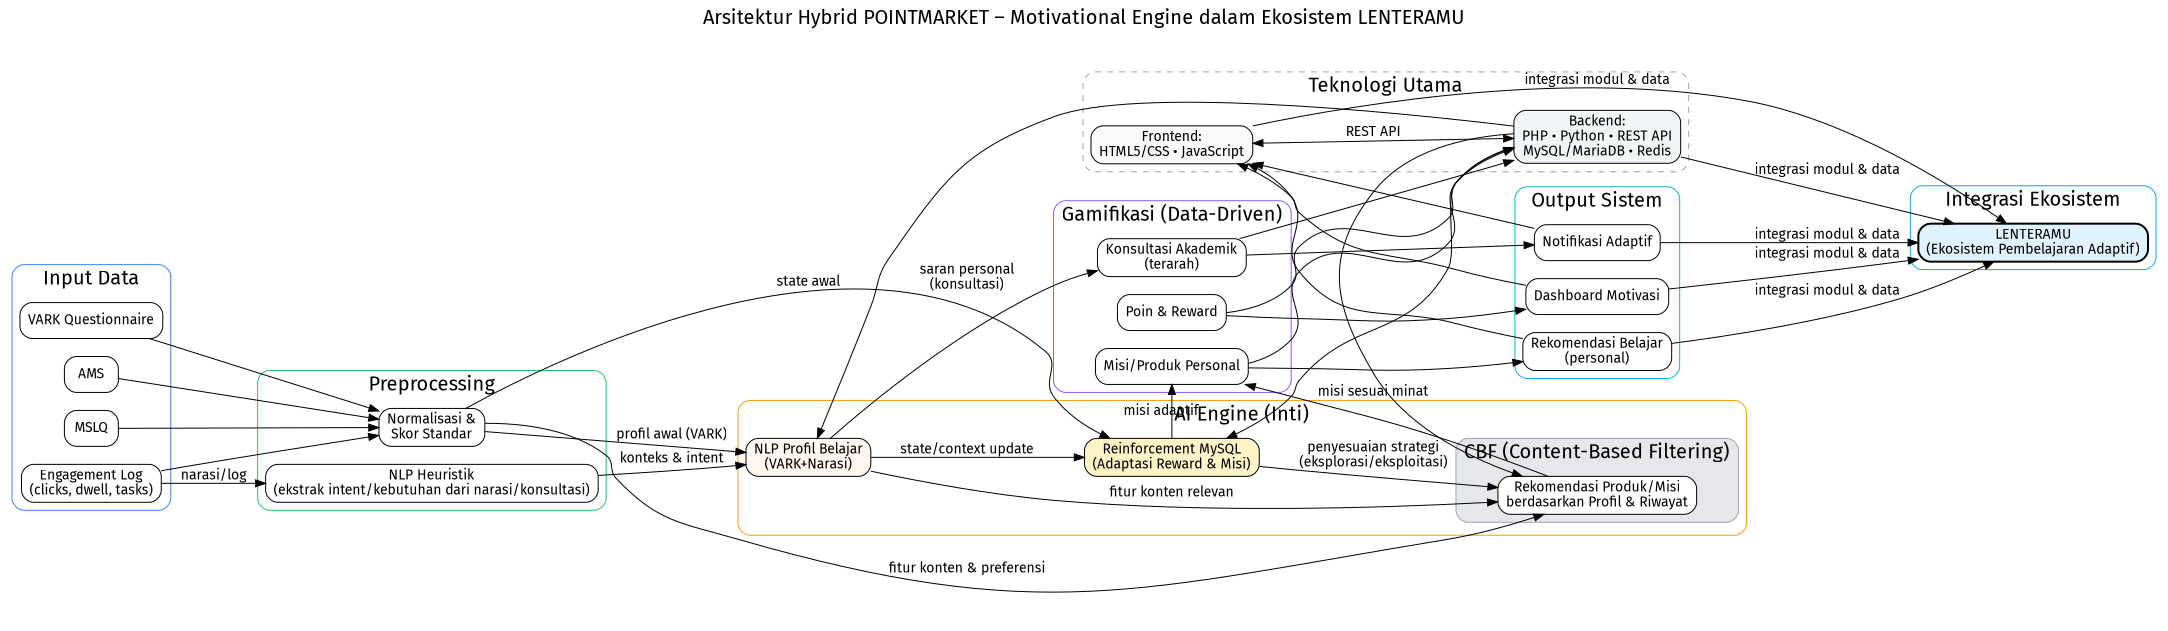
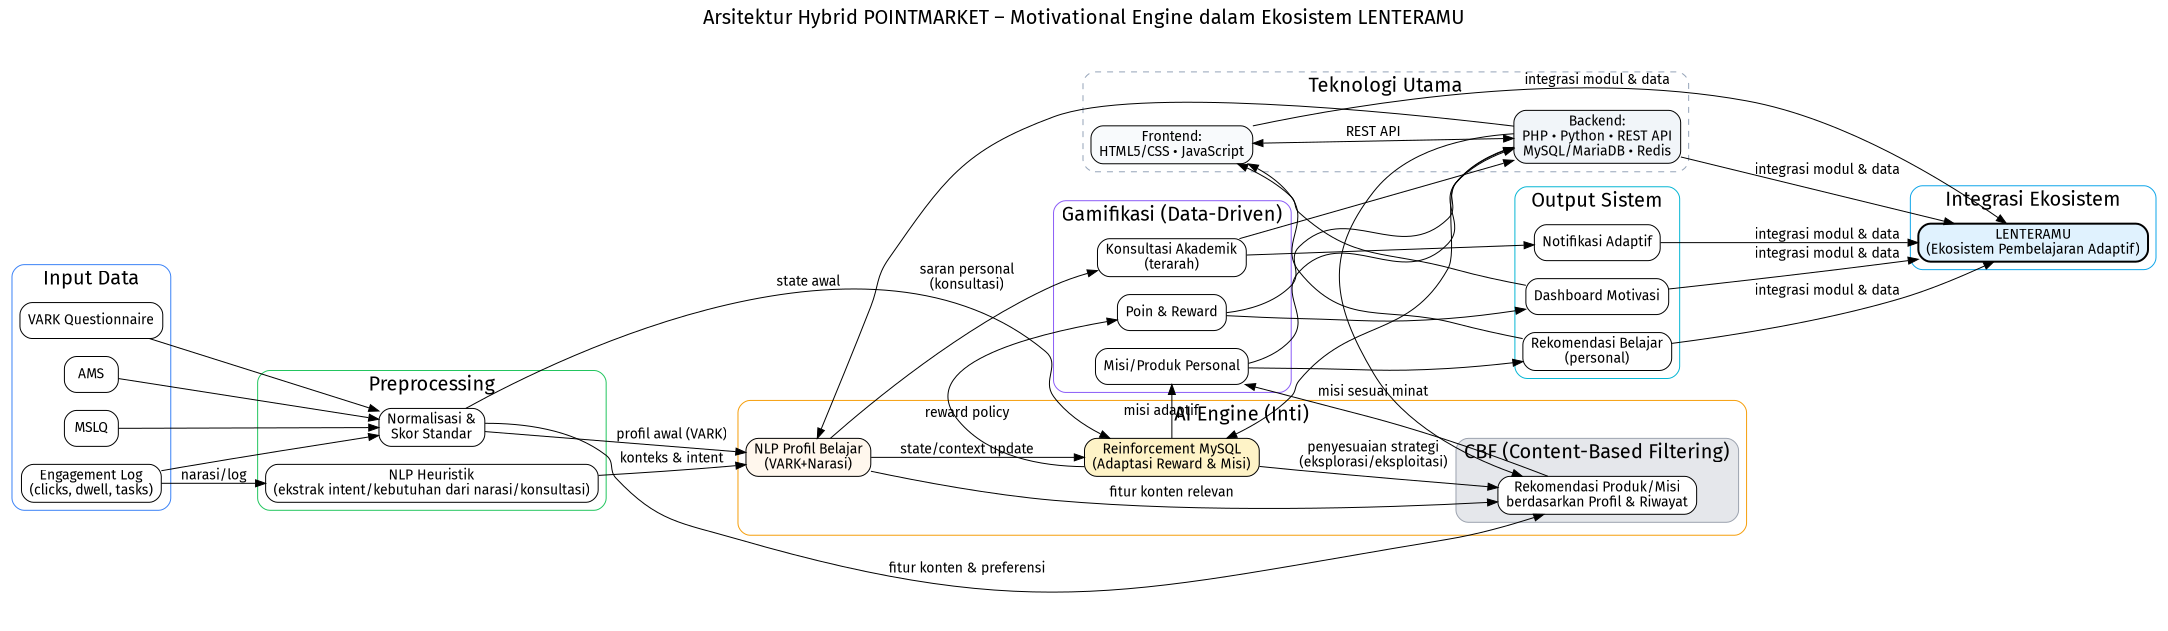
edge "Notifikasi Adaptif" -> "Frontend: HTML5/CSS • JavaScript": removed
edge "Reinforcement MySQL (Adaptasi Reward & Misi)" -> "Poin & Reward": added, label "reward policy"
